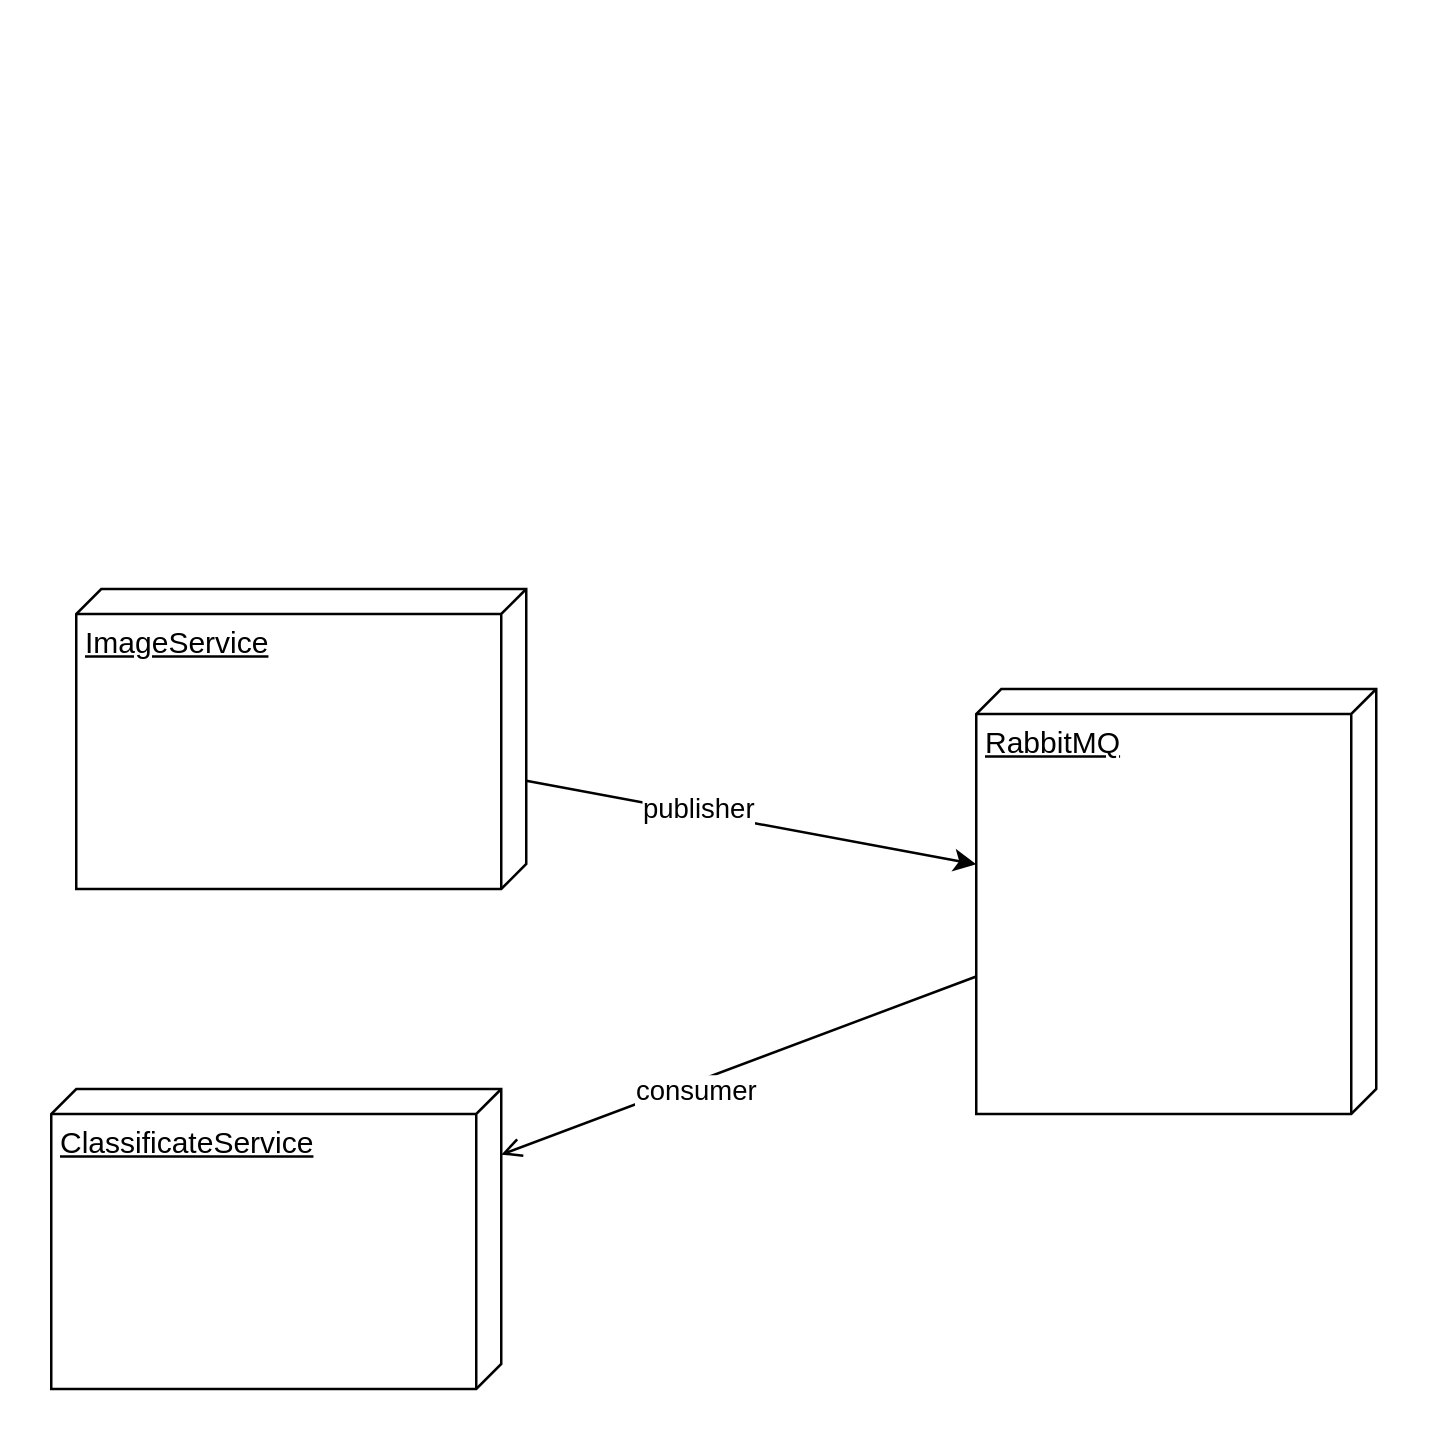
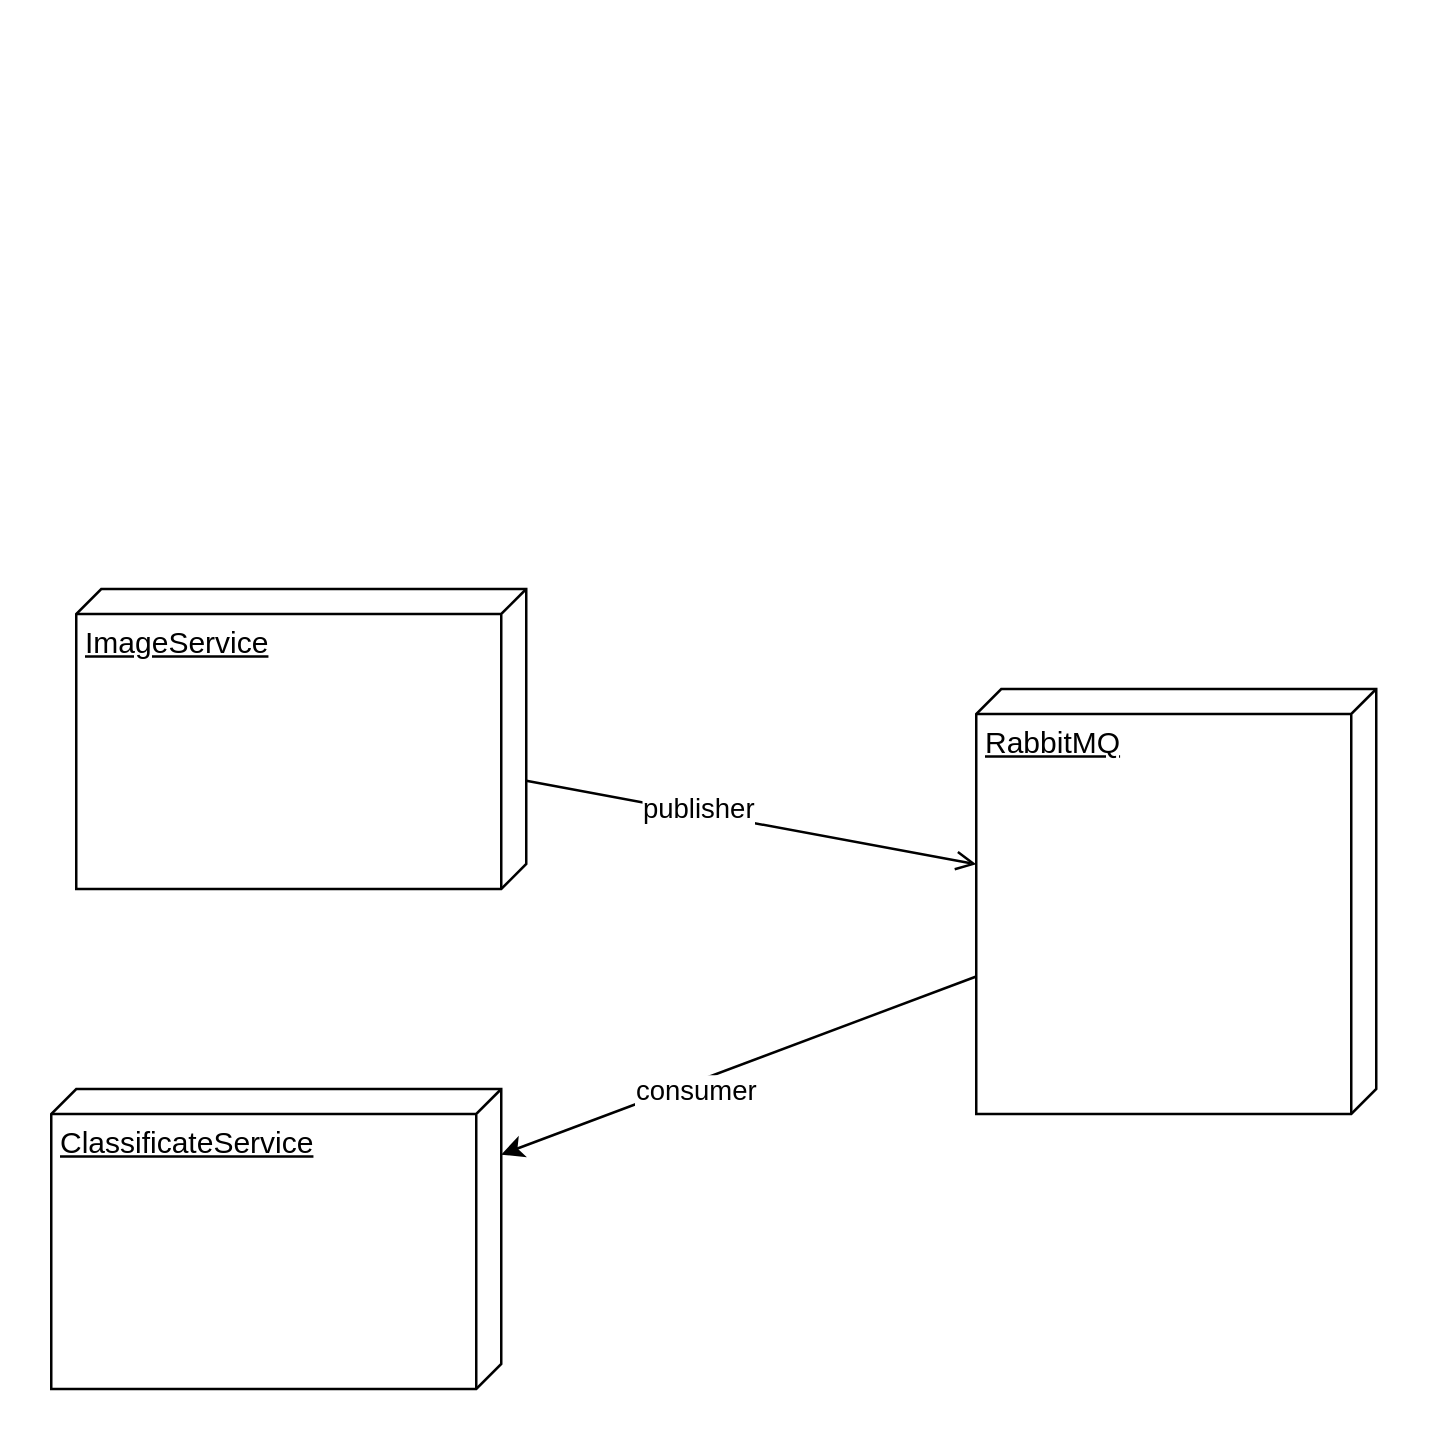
edge "ImageService" -> "RabbitMQ": arrowhead classic -> open
edge "RabbitMQ" -> "ClassificateService": arrowhead open -> classic
